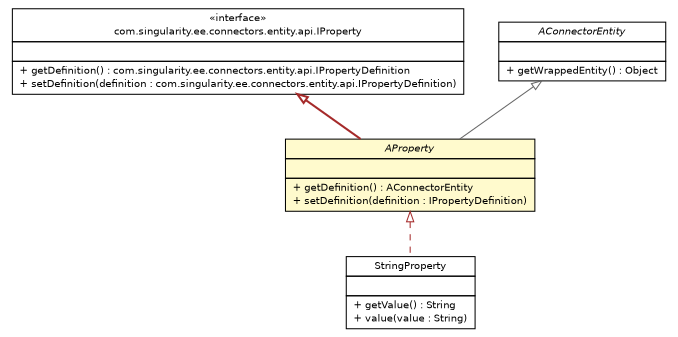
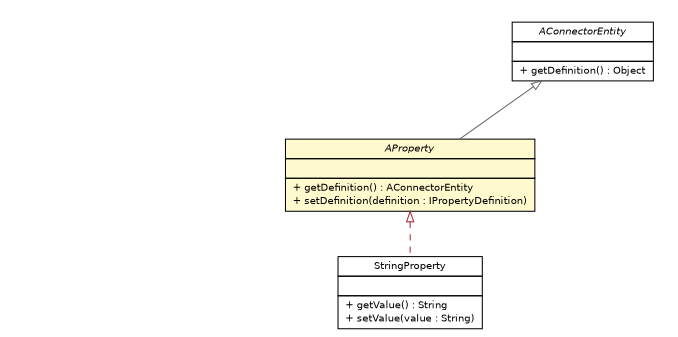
node "com.singularity.ee.connectors.entity.api.IProperty": removed
node "AConnectorEntity": text "+ getWrappedEntity() : Object" -> "+ getDefinition() : Object"
node "StringProperty": text "+ value(value : String)" -> "+ setValue(value : String)"
